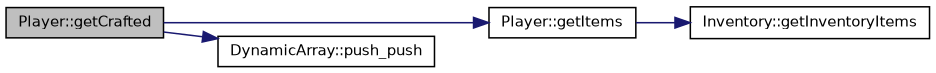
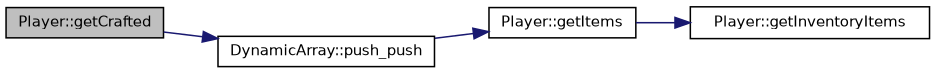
edge "Player::getCrafted" -> "Player::getItems": now "DynamicArray::push_push" -> "Player::getItems"
node "Inventory::getInventoryItems": label "Inventory::getInventoryItems" -> "Player::getInventoryItems"
